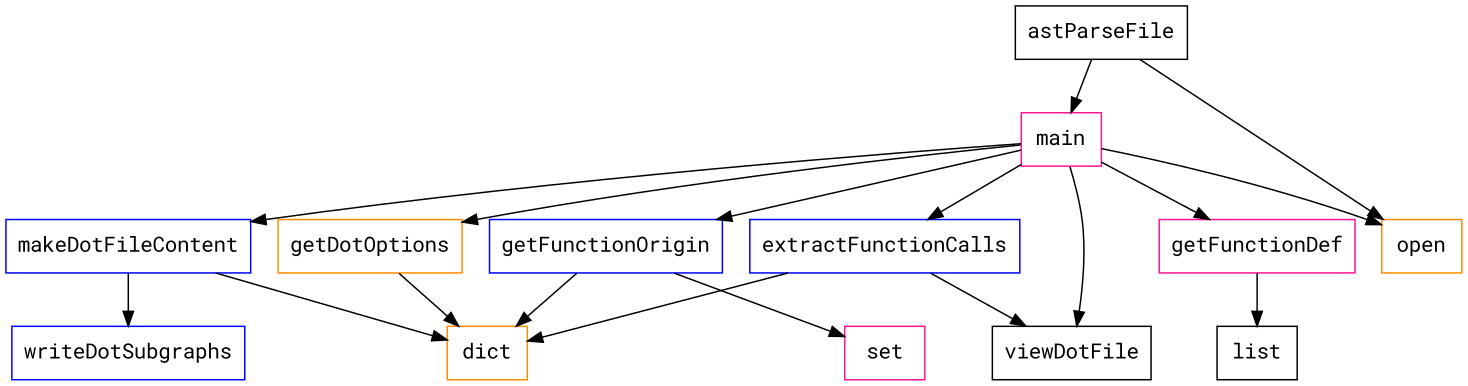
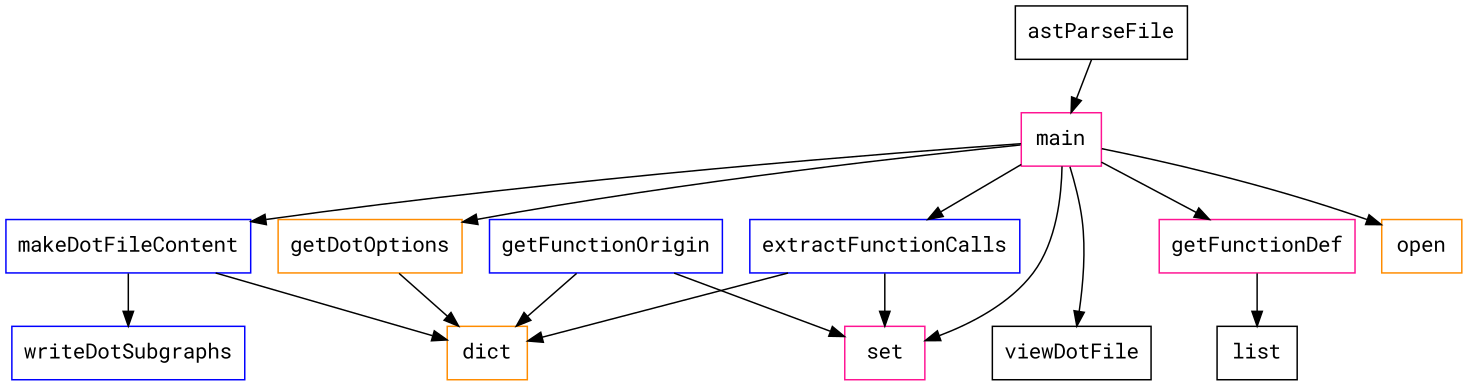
edge "astParseFile" -> "open": removed
edge "main" -> "getFunctionOrigin": now "main" -> "set"
edge "extractFunctionCalls" -> "viewDotFile": now "extractFunctionCalls" -> "set"
